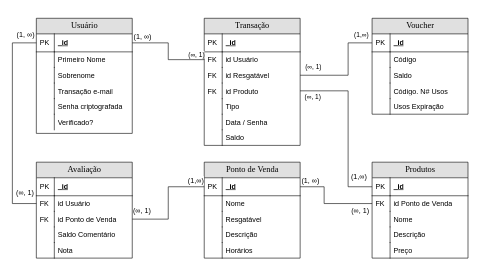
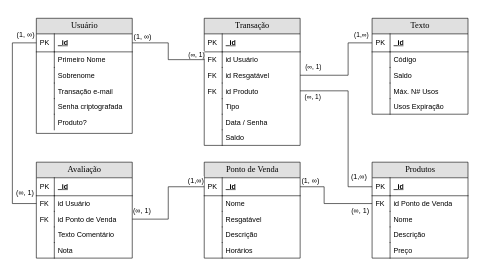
node "Voucher": label "Voucher" -> "Texto"
node "Código. N# Usos": label "Código. N# Usos" -> "Máx. N# Usos"
node "Verificado?": label "Verificado?" -> "Produto?"
node "Saldo Comentário": label "Saldo Comentário" -> "Texto Comentário"
